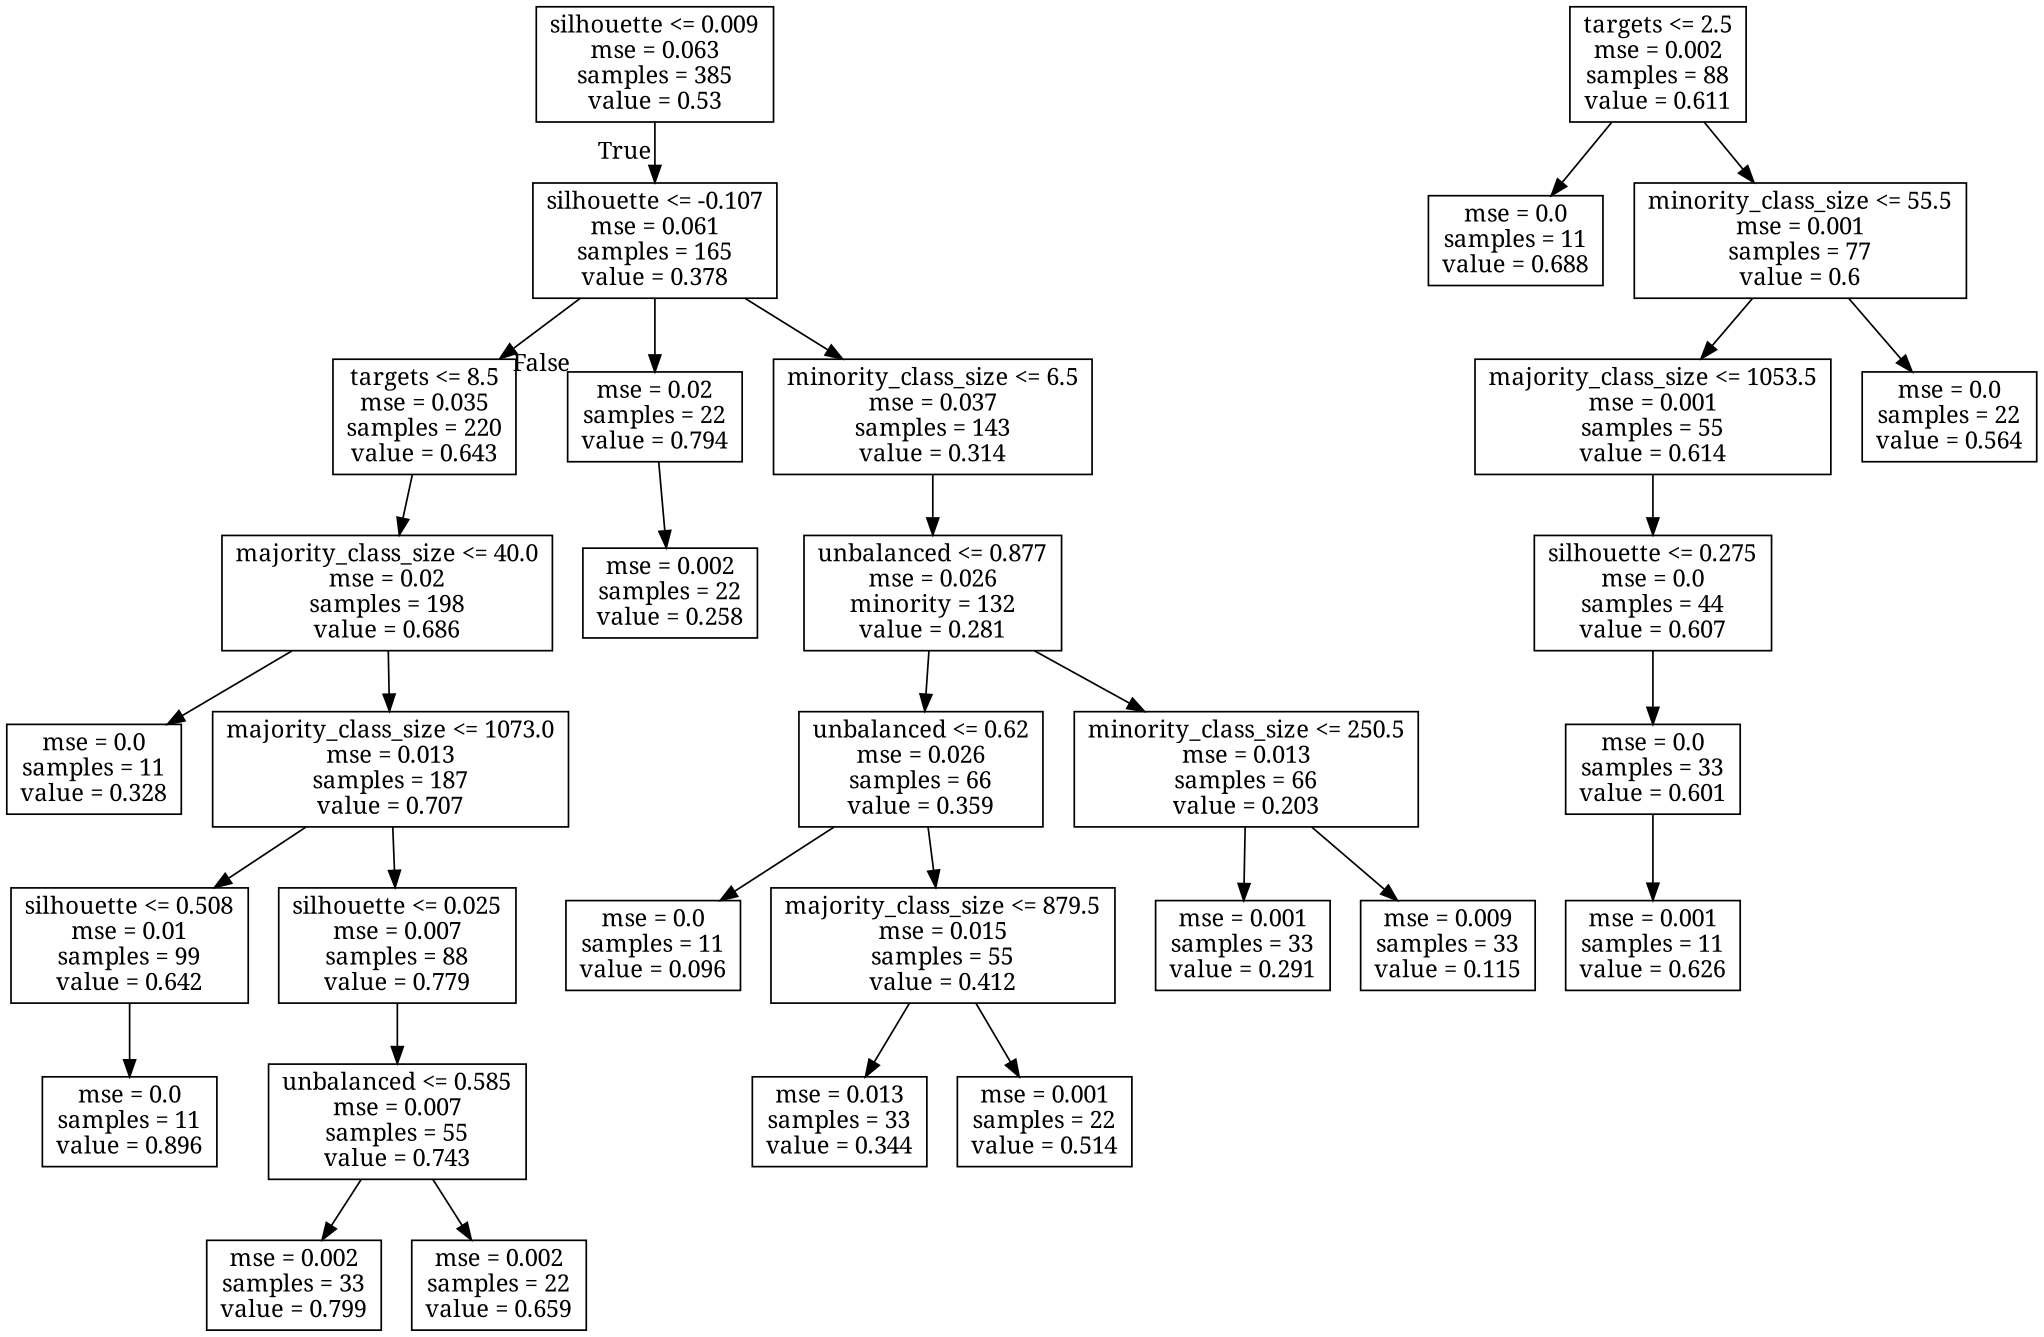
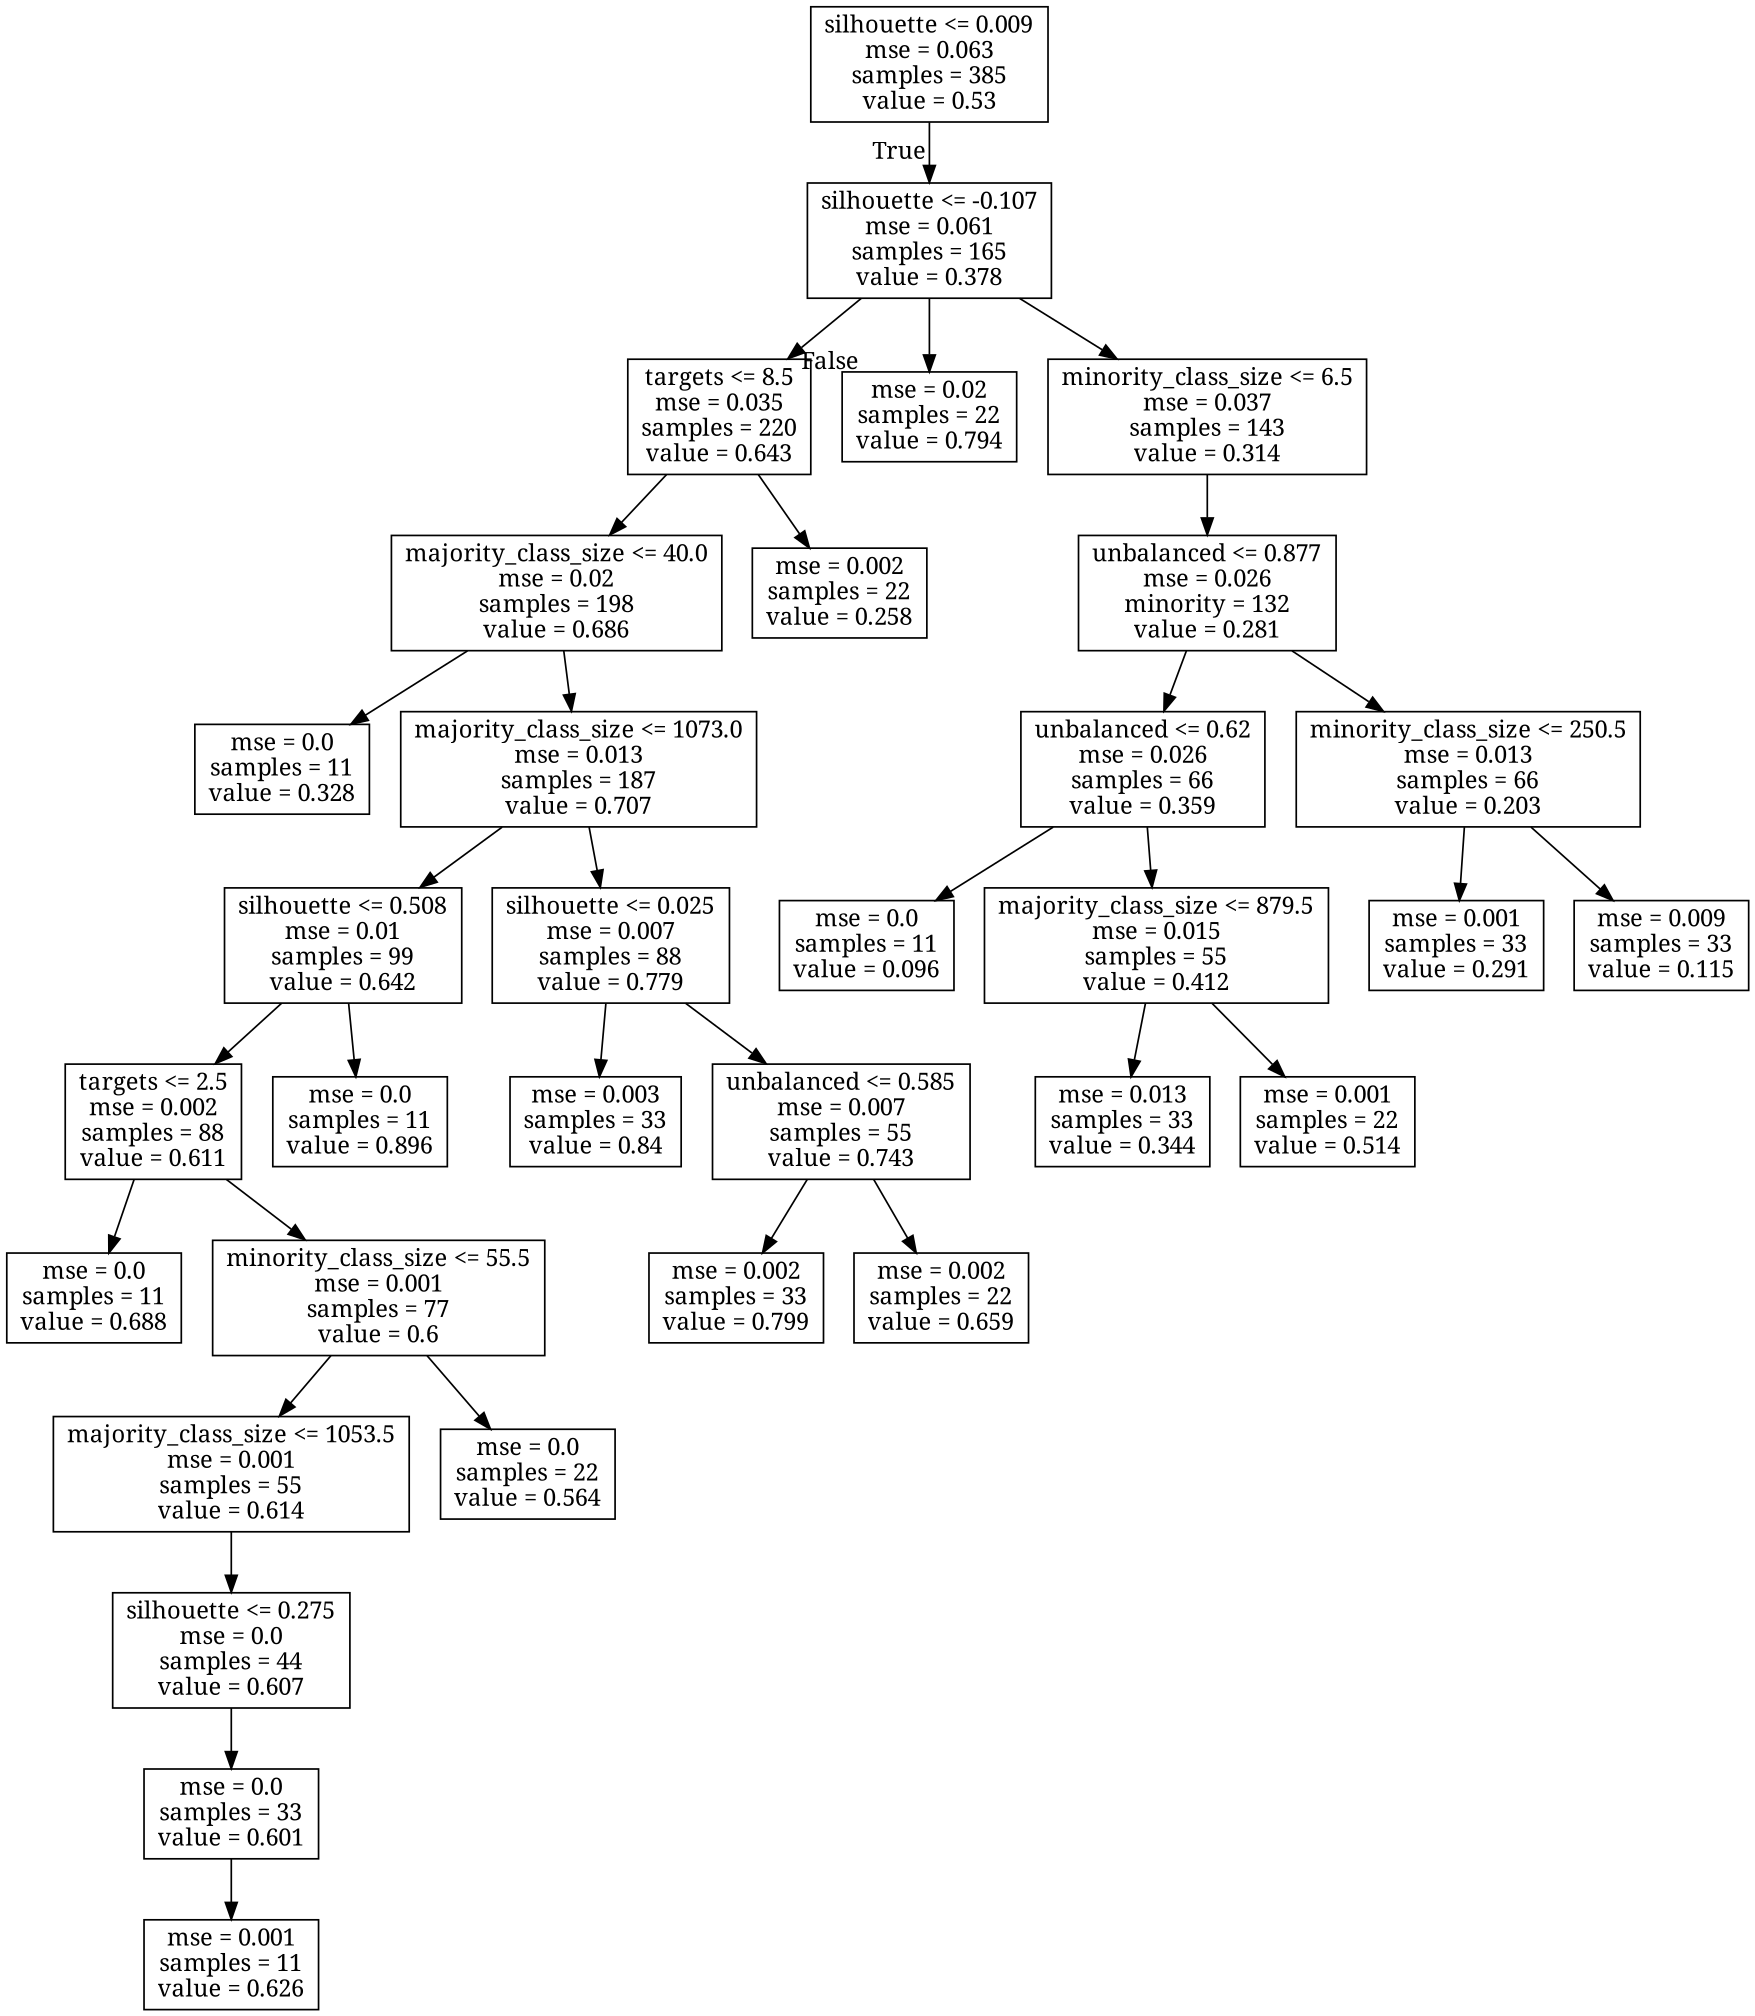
edge "mse = 0.02 samples = 22 value = 0.794" -> "mse = 0.002 samples = 22 value = 0.258": now "targets <= 8.5 mse = 0.035 samples = 220 value = 0.643" -> "mse = 0.002 samples = 22 value = 0.258"
edge "silhouette <= 0.508 mse = 0.01 samples = 99 value = 0.642" -> "targets <= 2.5 mse = 0.002 samples = 88 value = 0.611": added
node "mse = 0.003 samples = 33 value = 0.84": added
